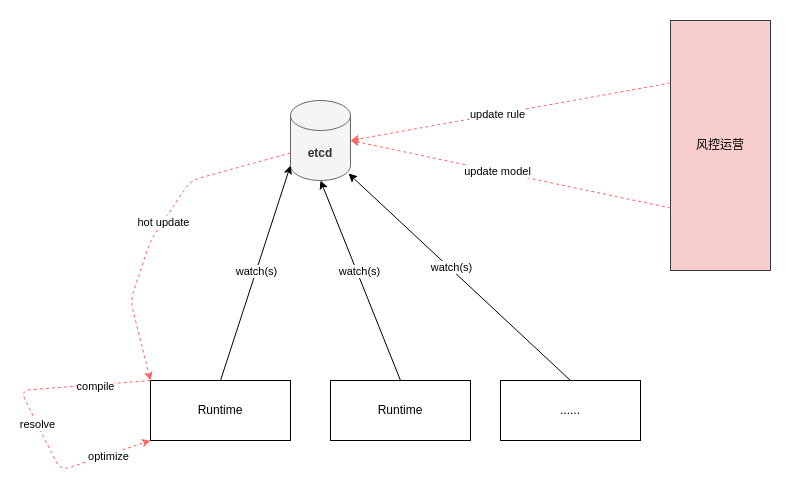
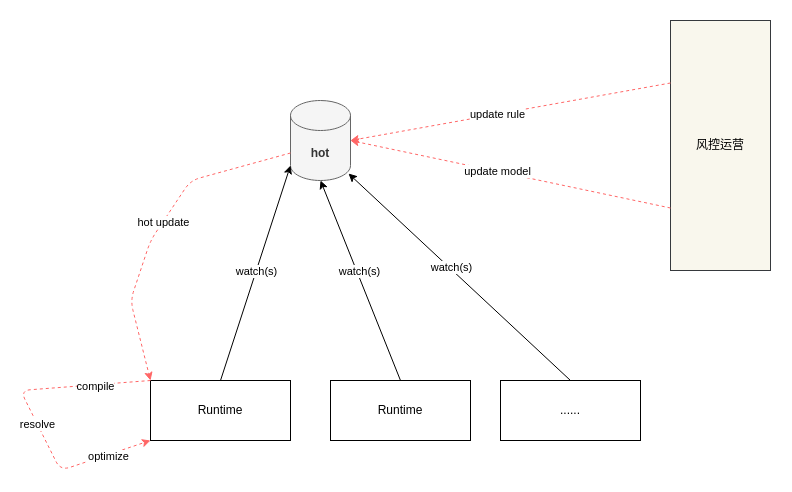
node "风控运营": fillcolor #f8cecc -> #f9f7ed
node "etcd": label "etcd" -> "hot"
